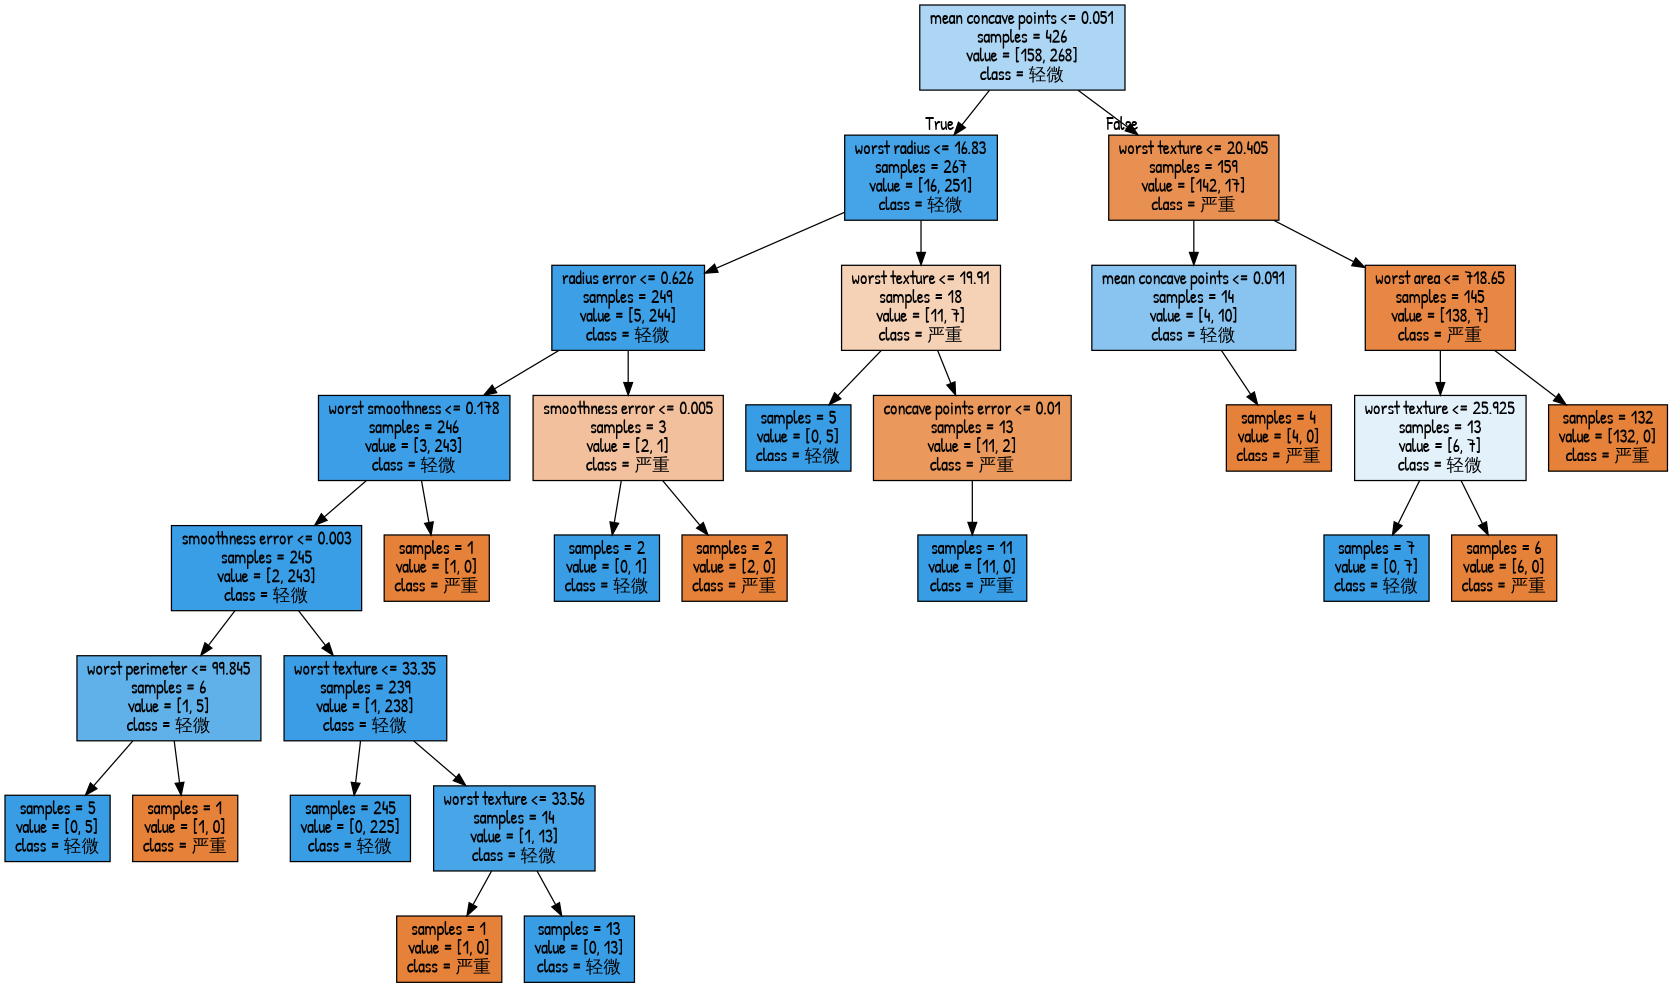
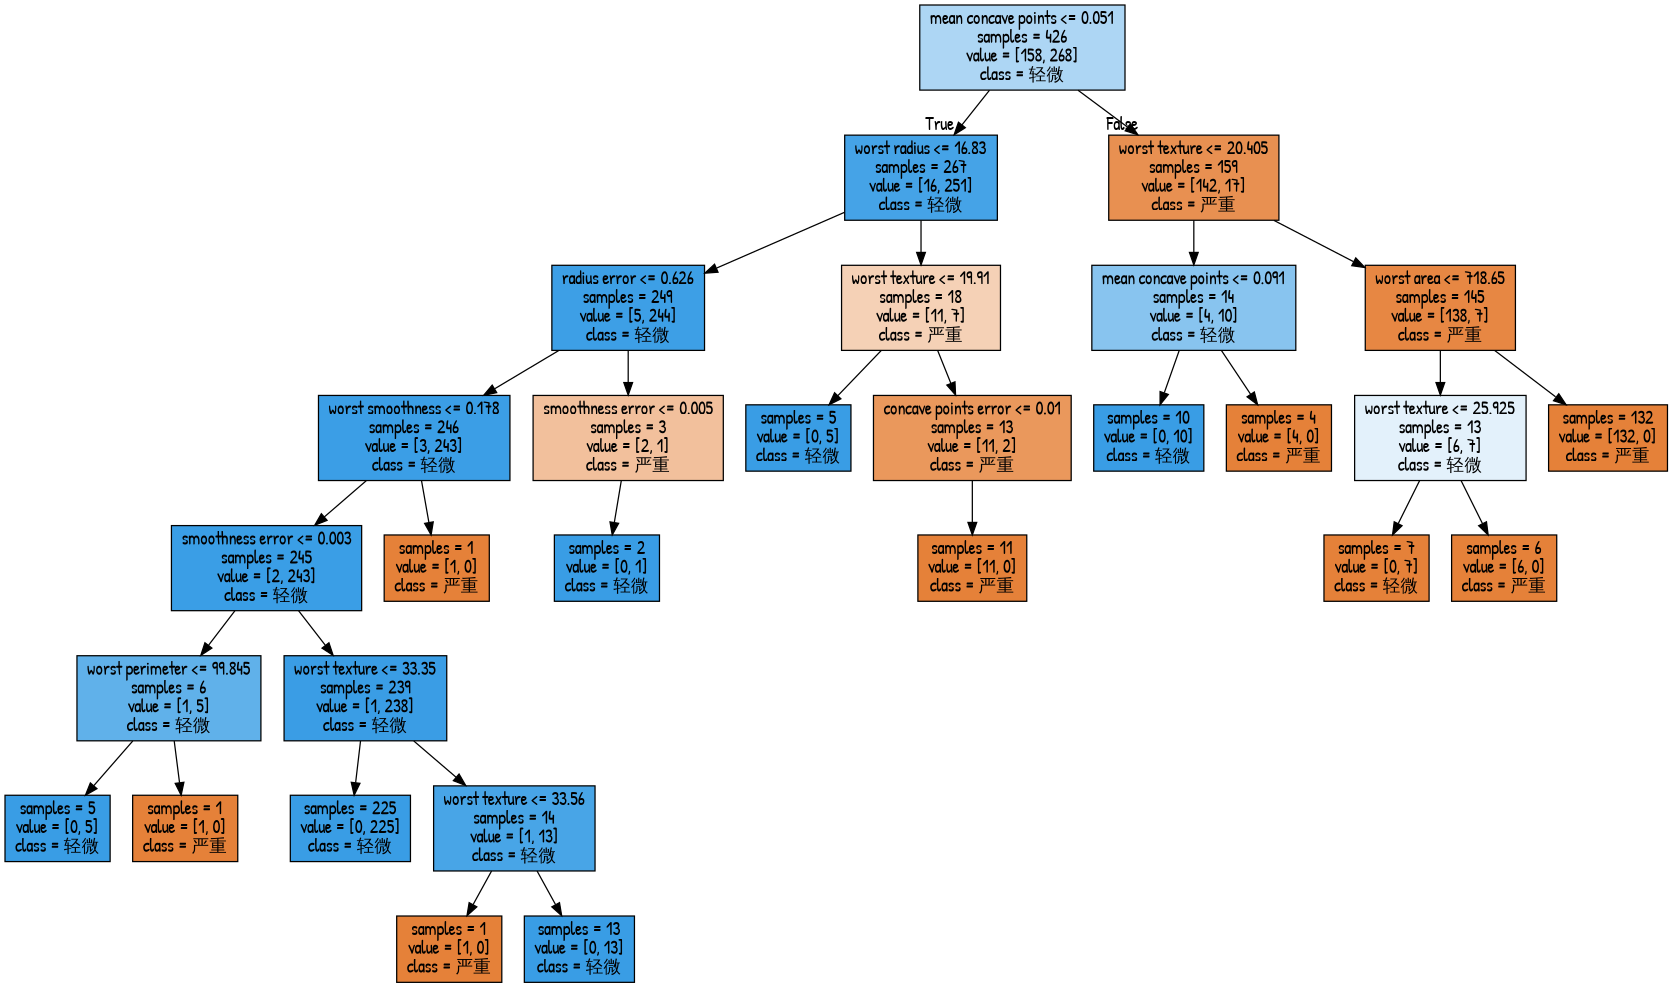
node "samples = 10 value = [0, 10] class = 轻微": added
node "samples = 2 value = [2, 0] class = 严重": removed
node "samples = 11 value = [11, 0] class = 严重": fillcolor #399de5ff -> #e58139ff
node "samples = 7 value = [0, 7] class = 轻微": fillcolor #399de5ff -> #e58139ff
node "samples = 245 value = [0, 225] class = 轻微": label "samples = 245 value = [0, 225] class = 轻微" -> "samples = 225 value = [0, 225] class = 轻微"
